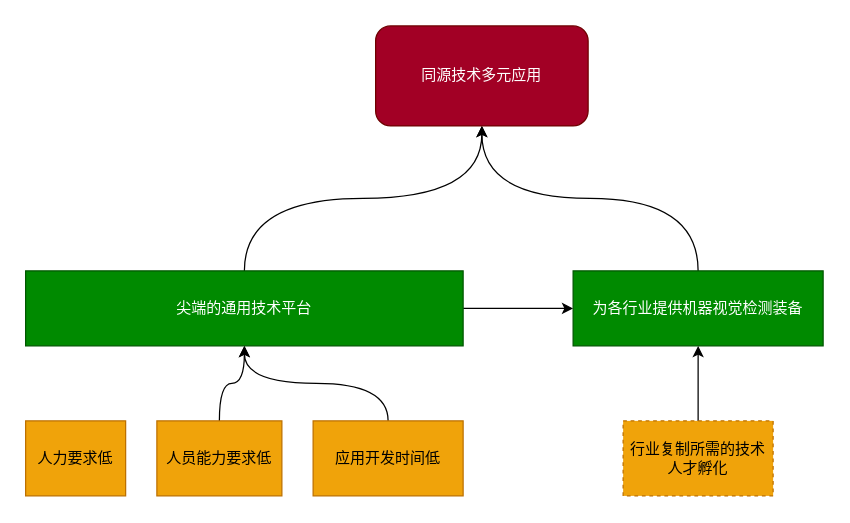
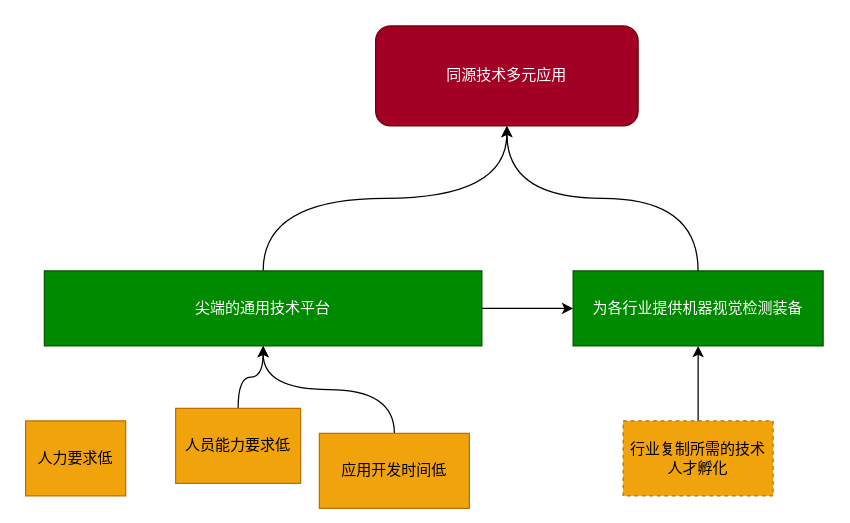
node "同源技术多元应用": size 213x100 -> 263x100
node "尖端的通用技术平台": moved (244, 308) -> (263, 308)
node "人员能力要求低": moved (219, 458) -> (238, 446)
node "应用开发时间低": moved (388, 458) -> (394, 471)
